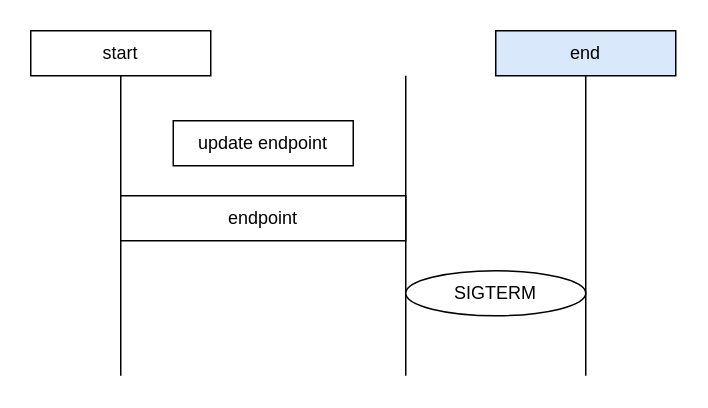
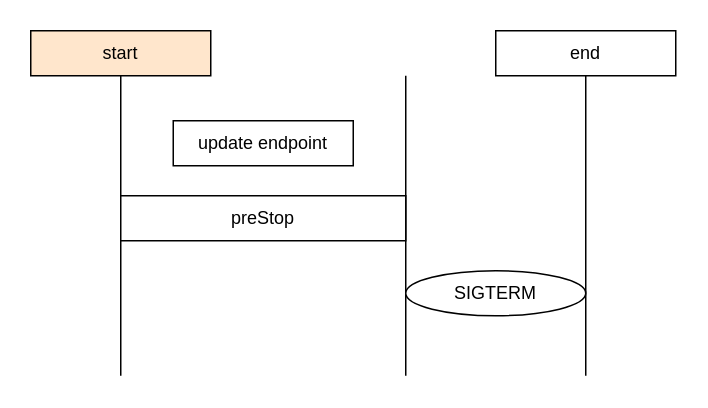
node "start": fillcolor #ffffff -> #ffe6cc
node "end": fillcolor #dae8fc -> #ffffff
node "endpoint": label "endpoint" -> "preStop"
